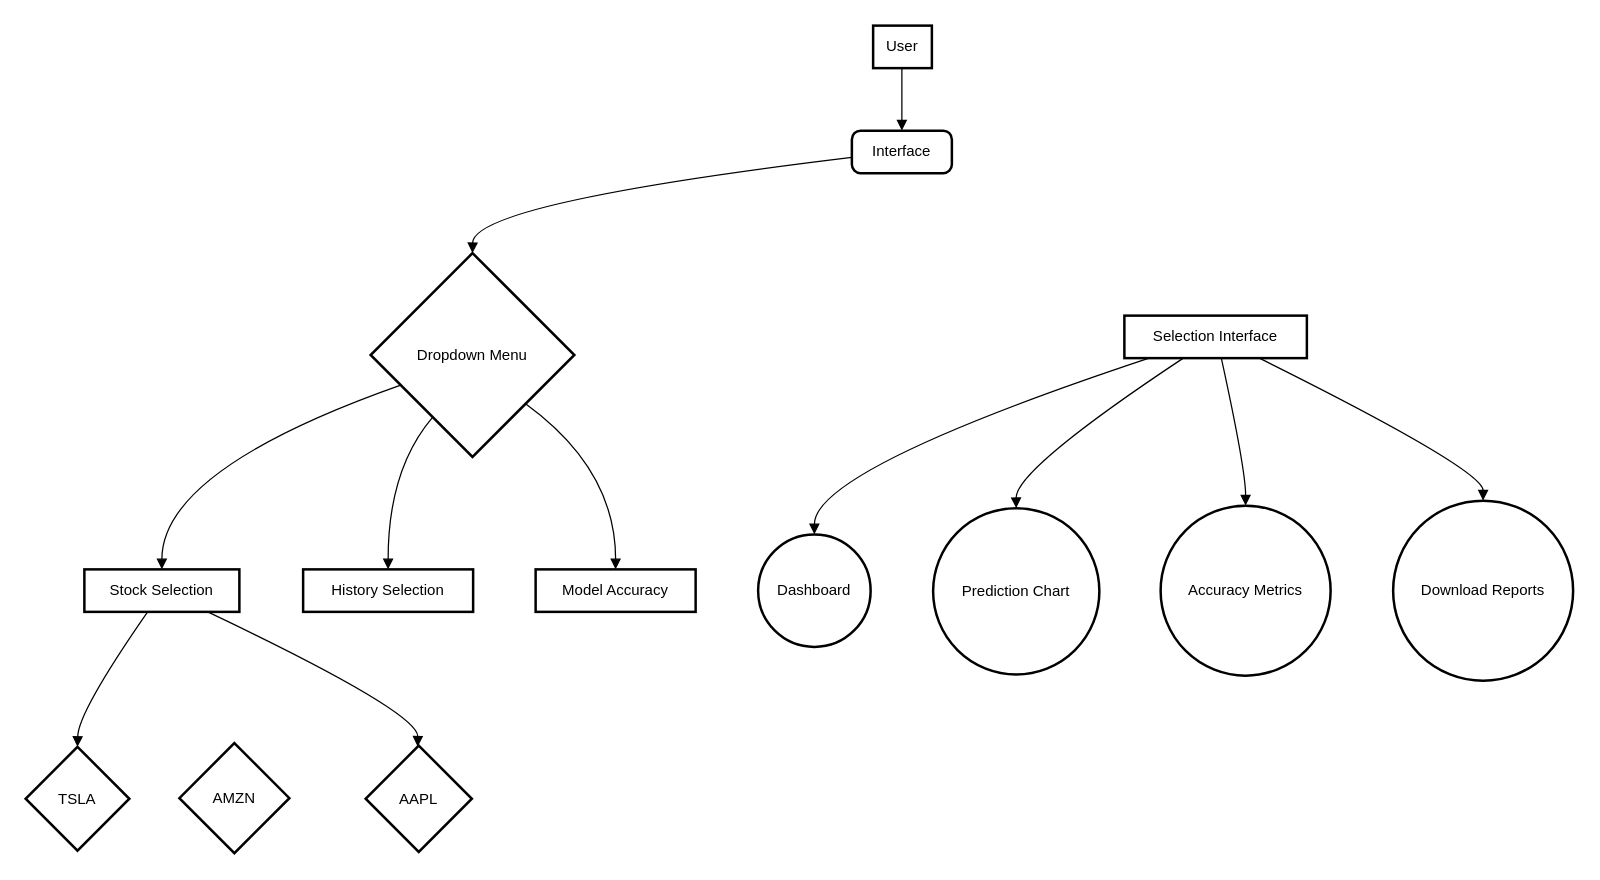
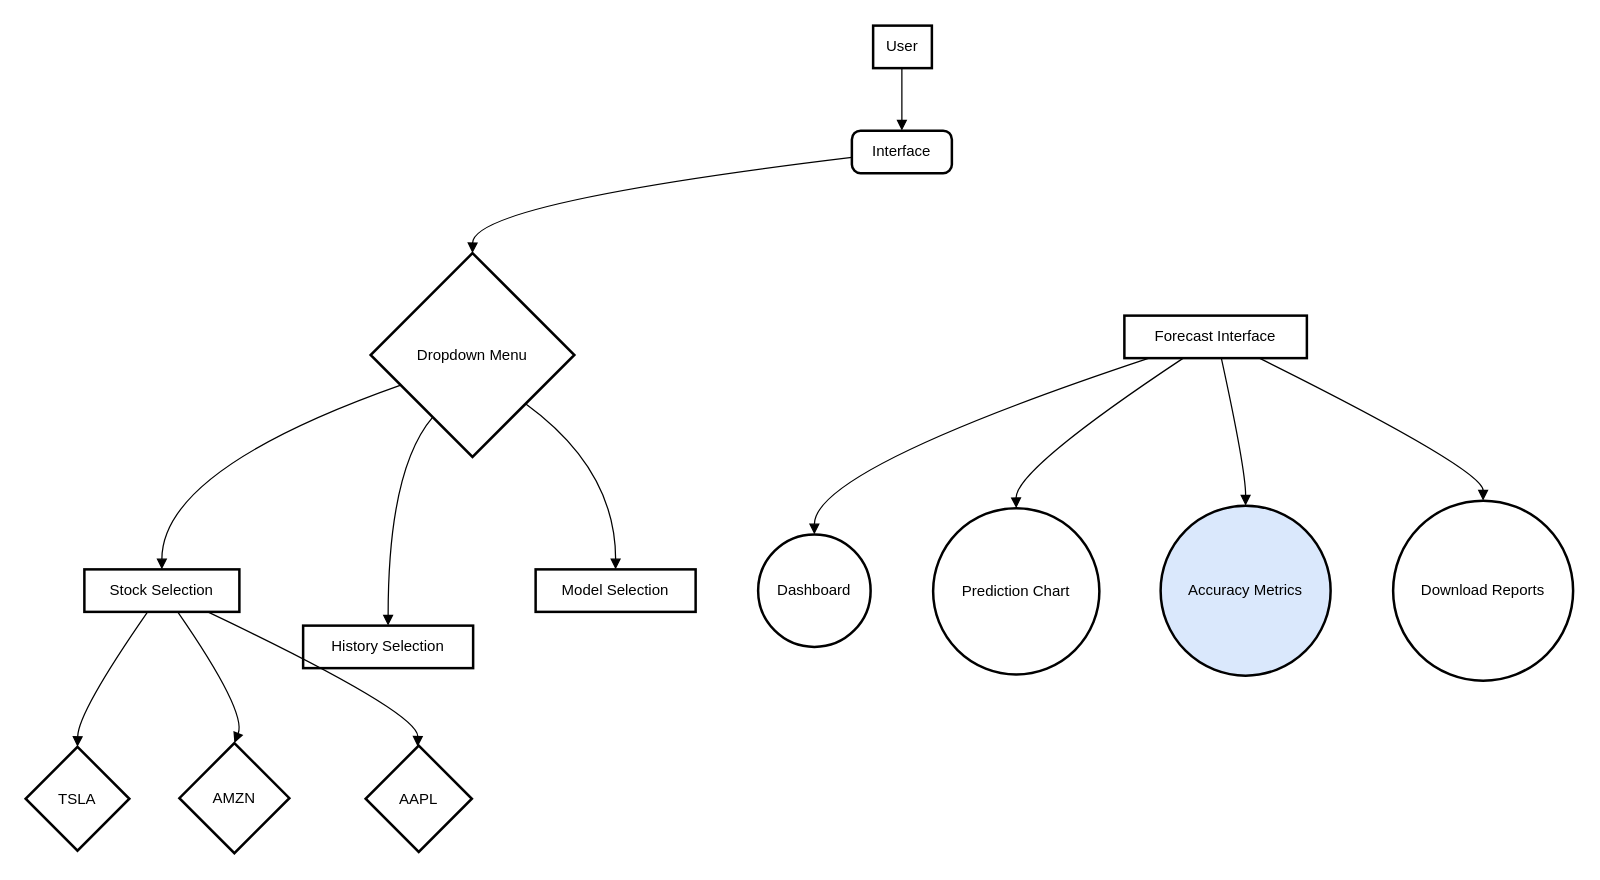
node "Selection Interface": label "Selection Interface" -> "Forecast Interface"
node "History Selection": moved (388, 591) -> (388, 647)
node "Model Accuracy": label "Model Accuracy" -> "Model Selection"
node "Accuracy Metrics": fillcolor #ffffff -> #dae8fc
edge "Stock Selection" -> "AMZN": added
